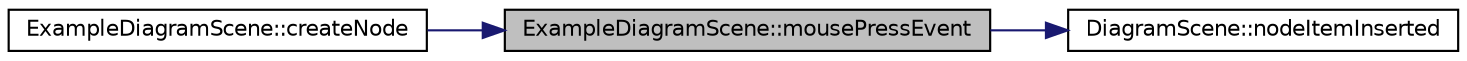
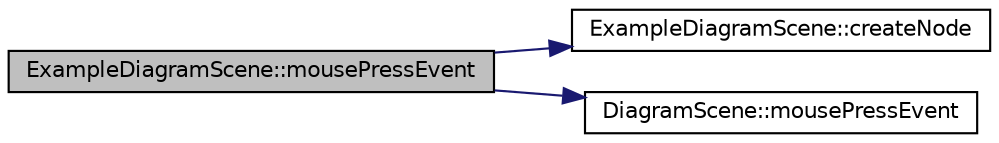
edge "ExampleDiagramScene::createNode" -> "ExampleDiagramScene::mousePressEvent": reversed
node "DiagramScene::nodeItemInserted": label "DiagramScene::nodeItemInserted" -> "DiagramScene::mousePressEvent"
